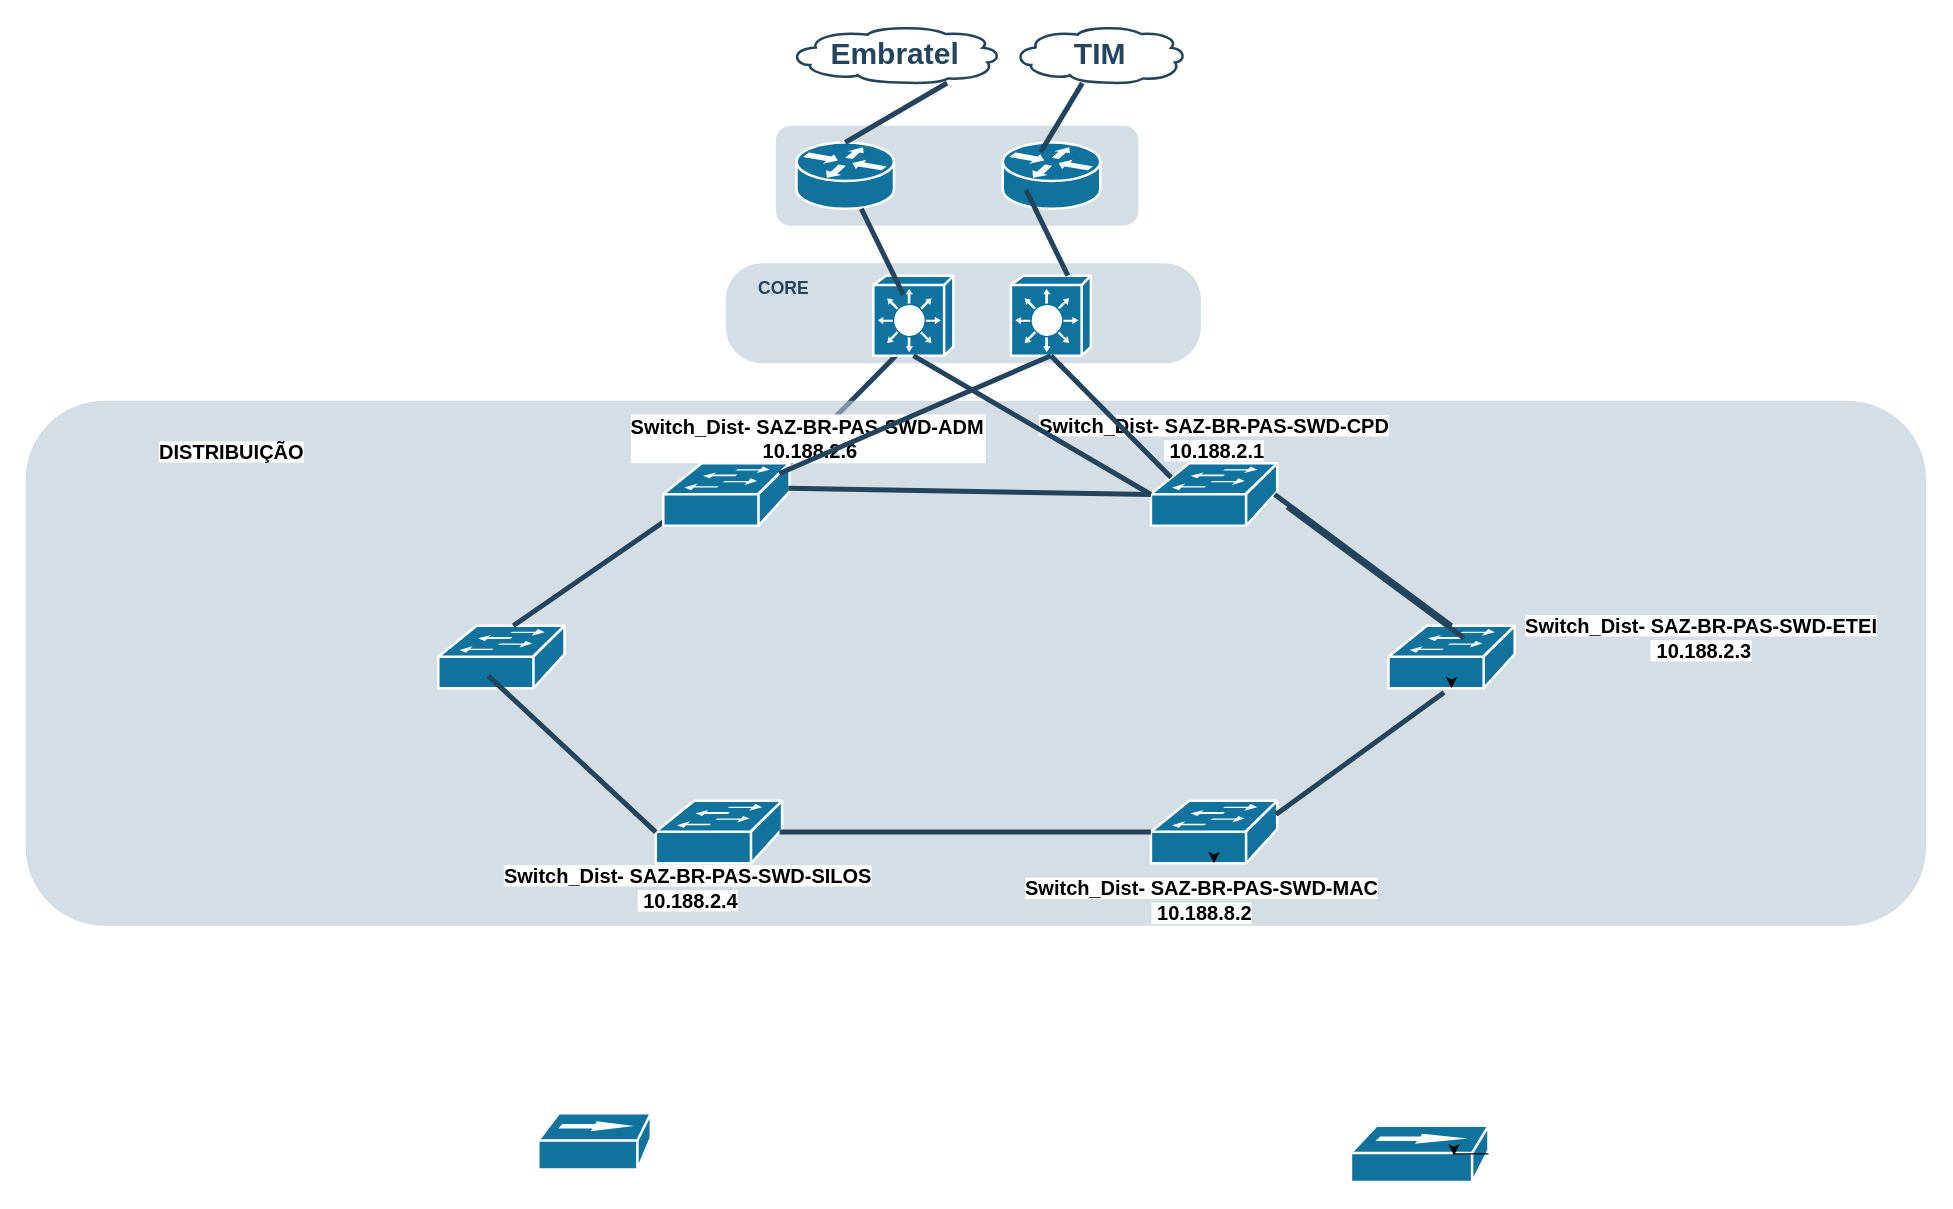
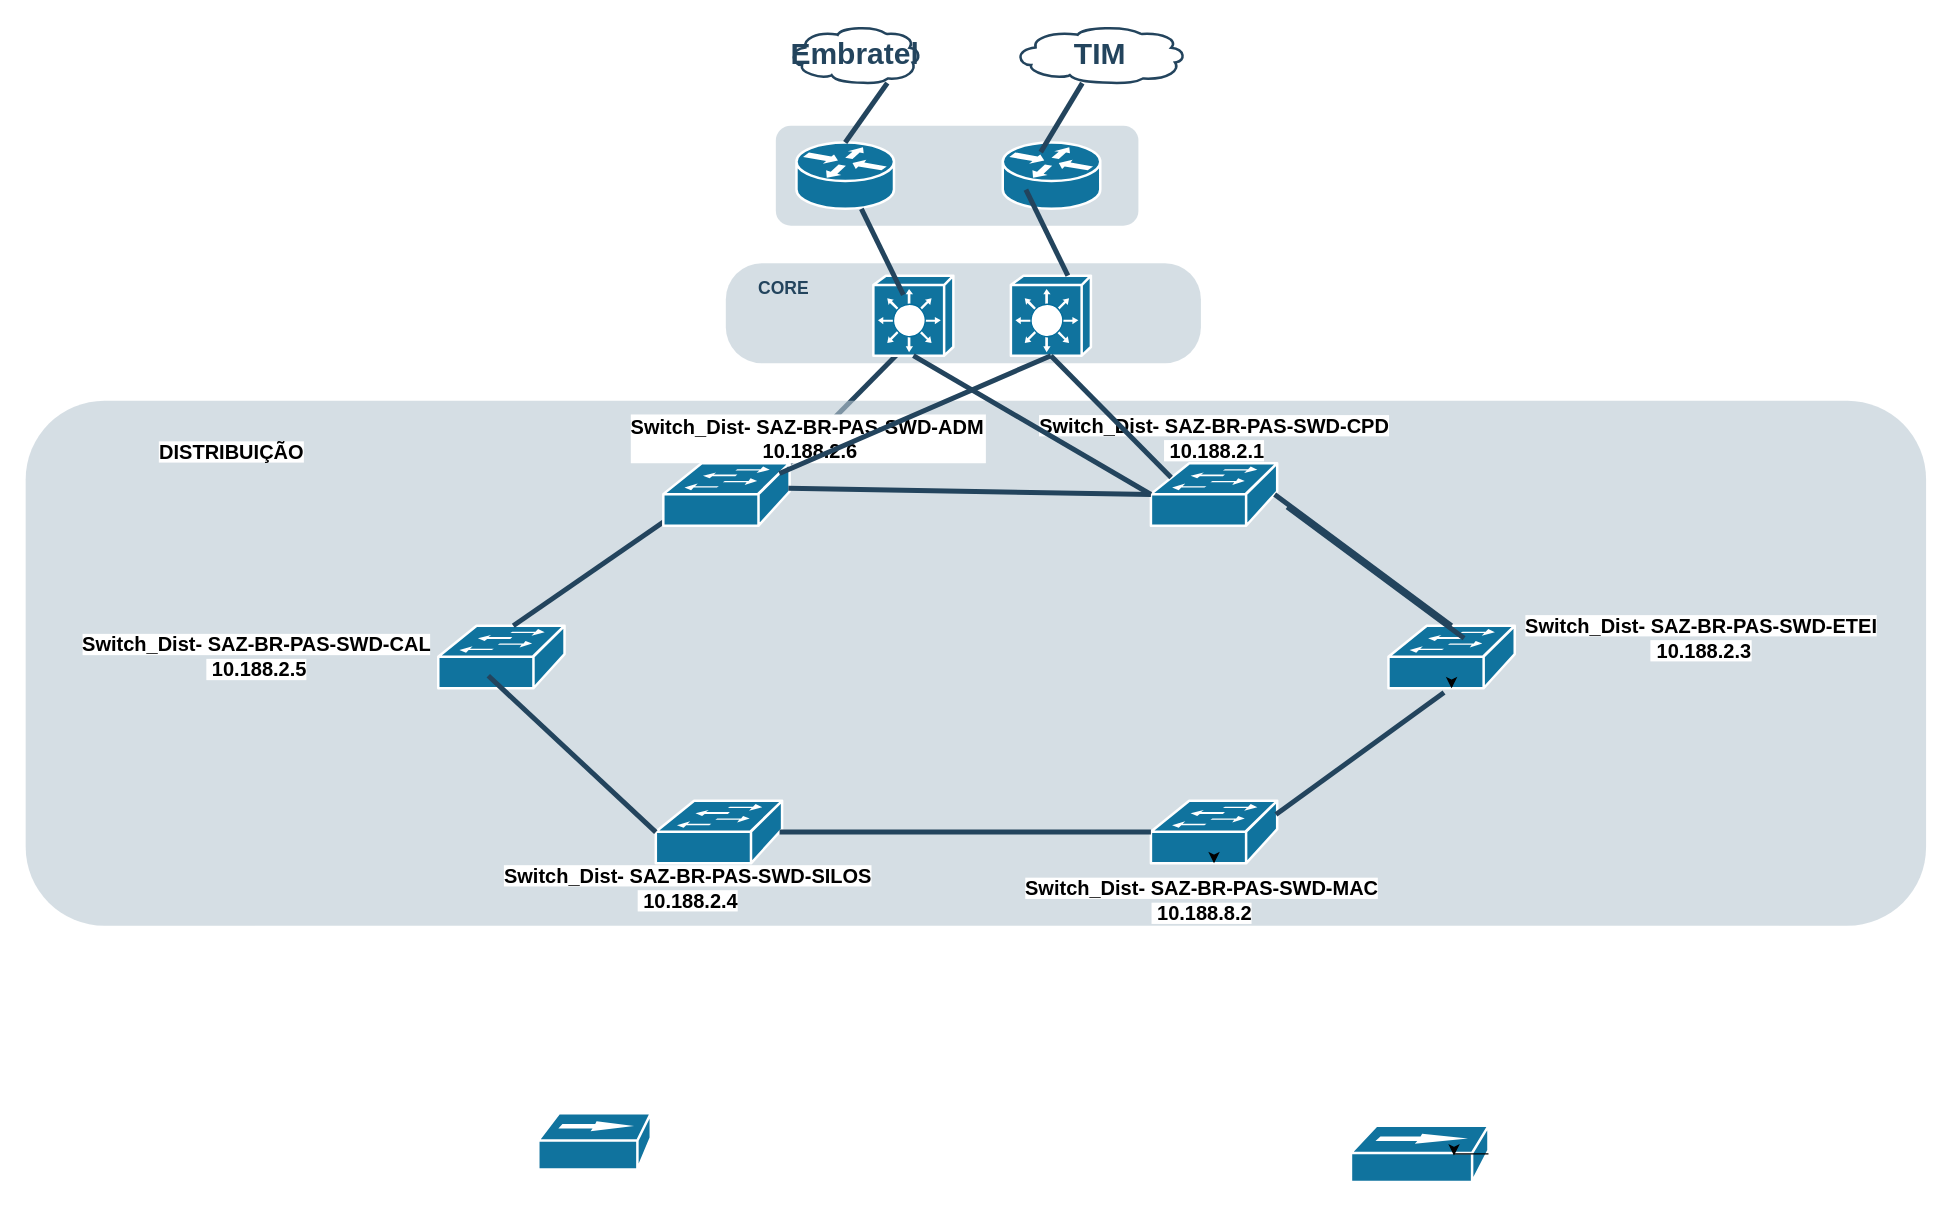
node "Embratel": size 213x58 -> 133x58
node "Switch_Dist- SAZ-BR-PAS-SWD-CAL 10.188.2.5": added
